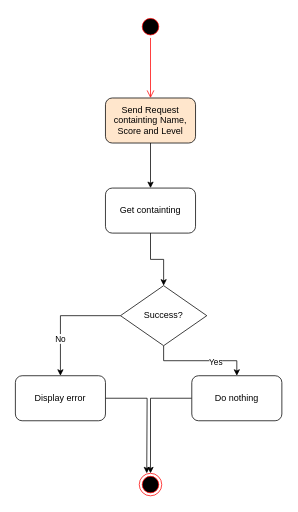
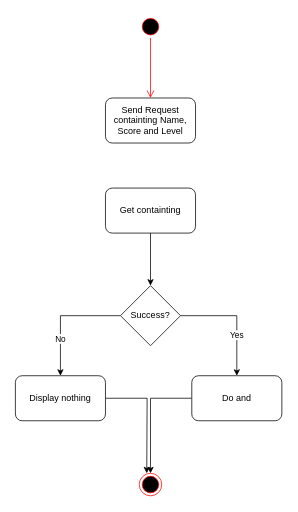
node "Send Request containting Name, Score and Level": fillcolor #ffe6cc -> #ffffff
edge "Send Request containting Name, Score and Level" -> "Get containting": removed
node "Success?": size 86x60 -> 60x60
node "Display error": label "Display error" -> "Display nothing"
node "Do nothing": label "Do nothing" -> "Do and"
